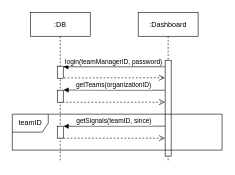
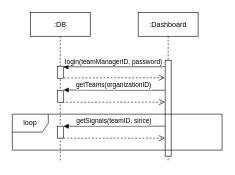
node "teamID": label "teamID" -> "loop"
